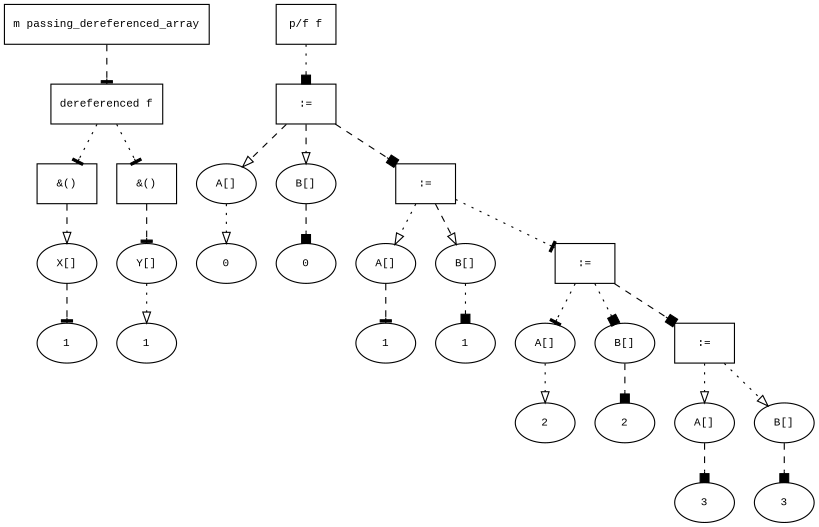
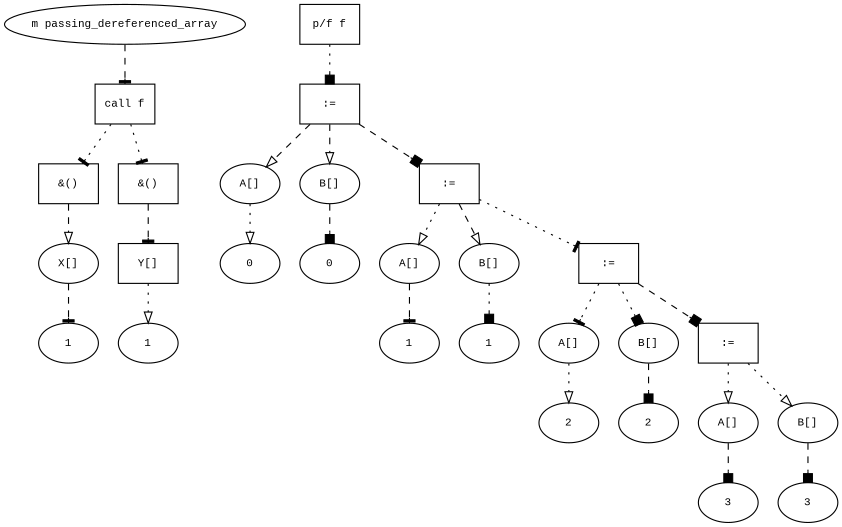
node "m passing_dereferenced_array": shape box -> ellipse
node "dereferenced f": label "dereferenced f" -> "call f"
node "Y[]": shape ellipse -> box
